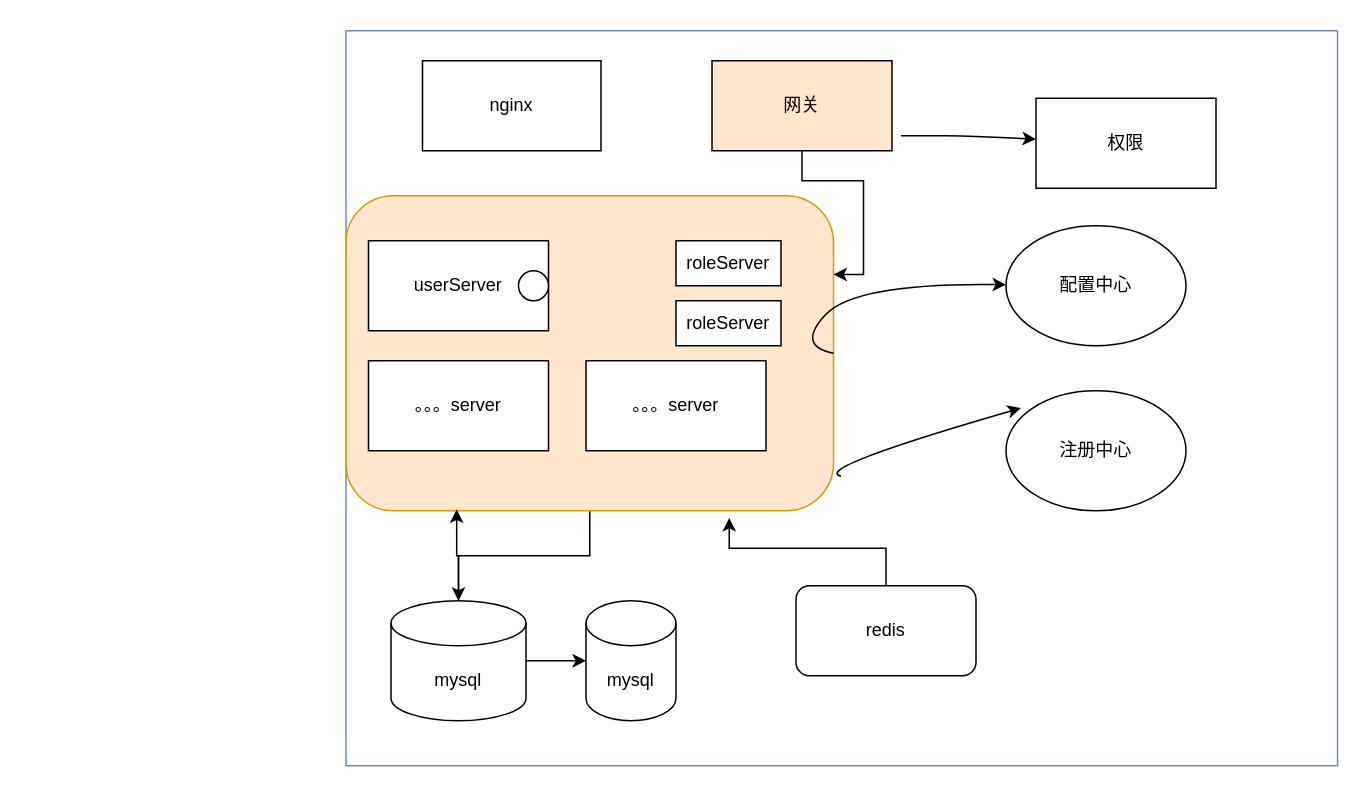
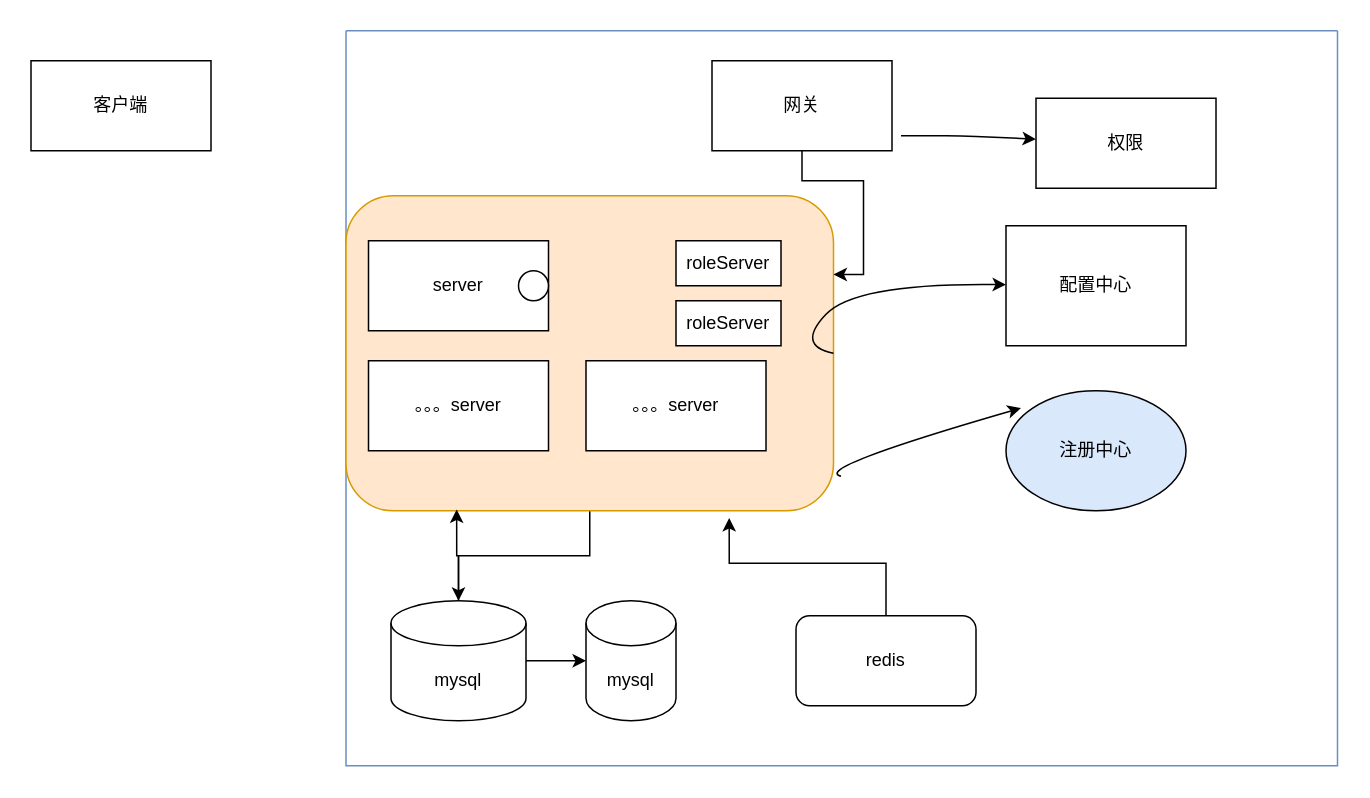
node "客户端": added
node "nginx": removed
node "网关": fillcolor #ffe6cc -> #ffffff
node "userServer": label "userServer" -> "server"
node "配置中心": shape ellipse -> rectangle
node "注册中心": fillcolor #ffffff -> #dae8fc
node "redis": moved (886, 631) -> (886, 661)
